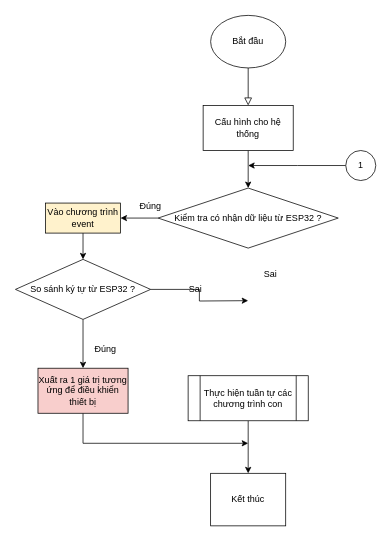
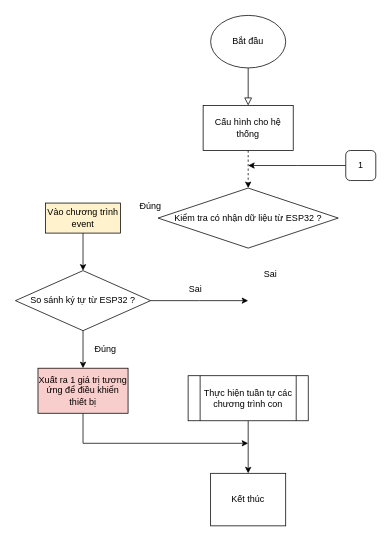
node "1": shape ellipse -> rounded rectangle
edge "Cấu hình cho hệ thống" -> "Kiểm tra có nhận dữ liệu từ ESP32 ?": style solid -> dashed
edge "Kiểm tra có nhận dữ liệu từ ESP32 ?" -> "Vào chương trình event": removed
node "So sánh ký tự từ ESP32 ?": moved (83, 289) -> (83, 300)
